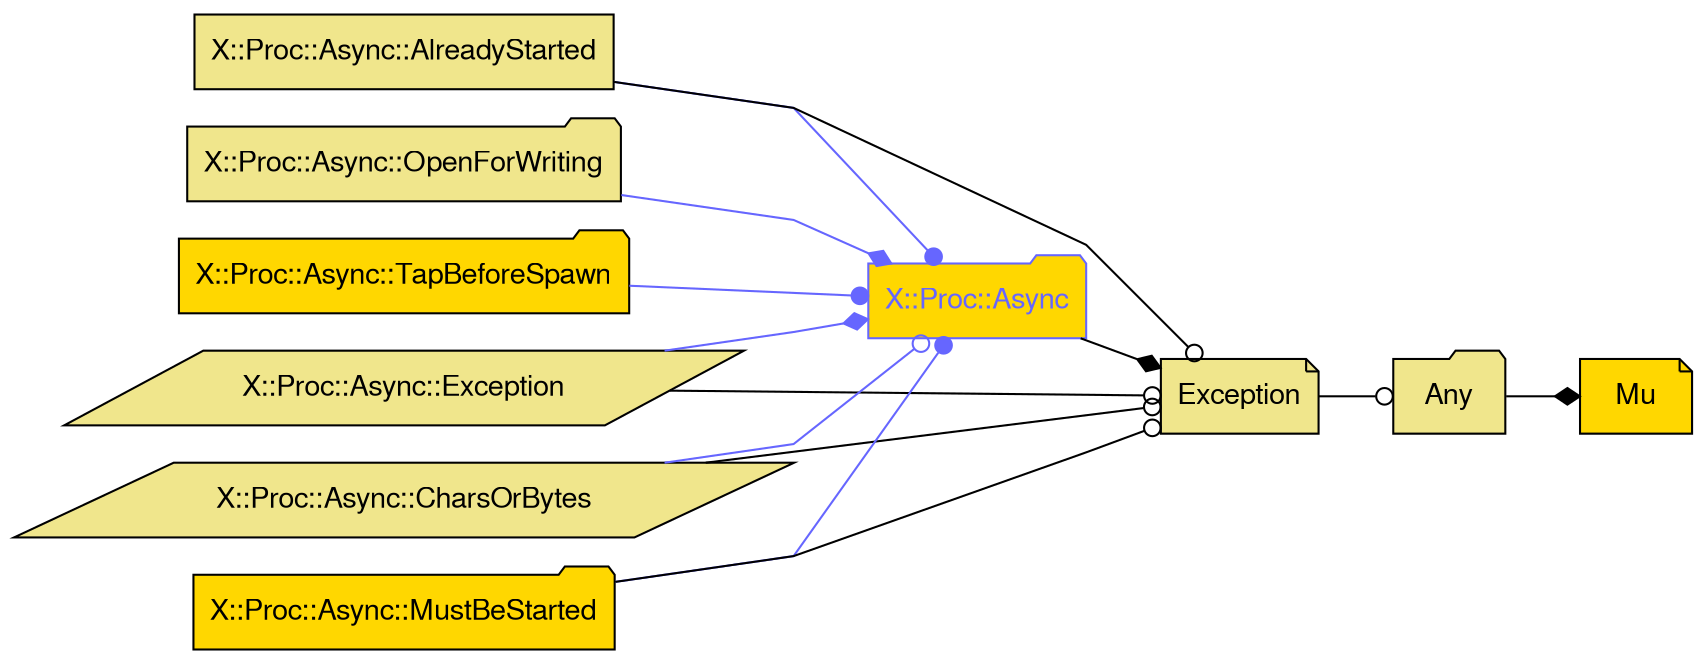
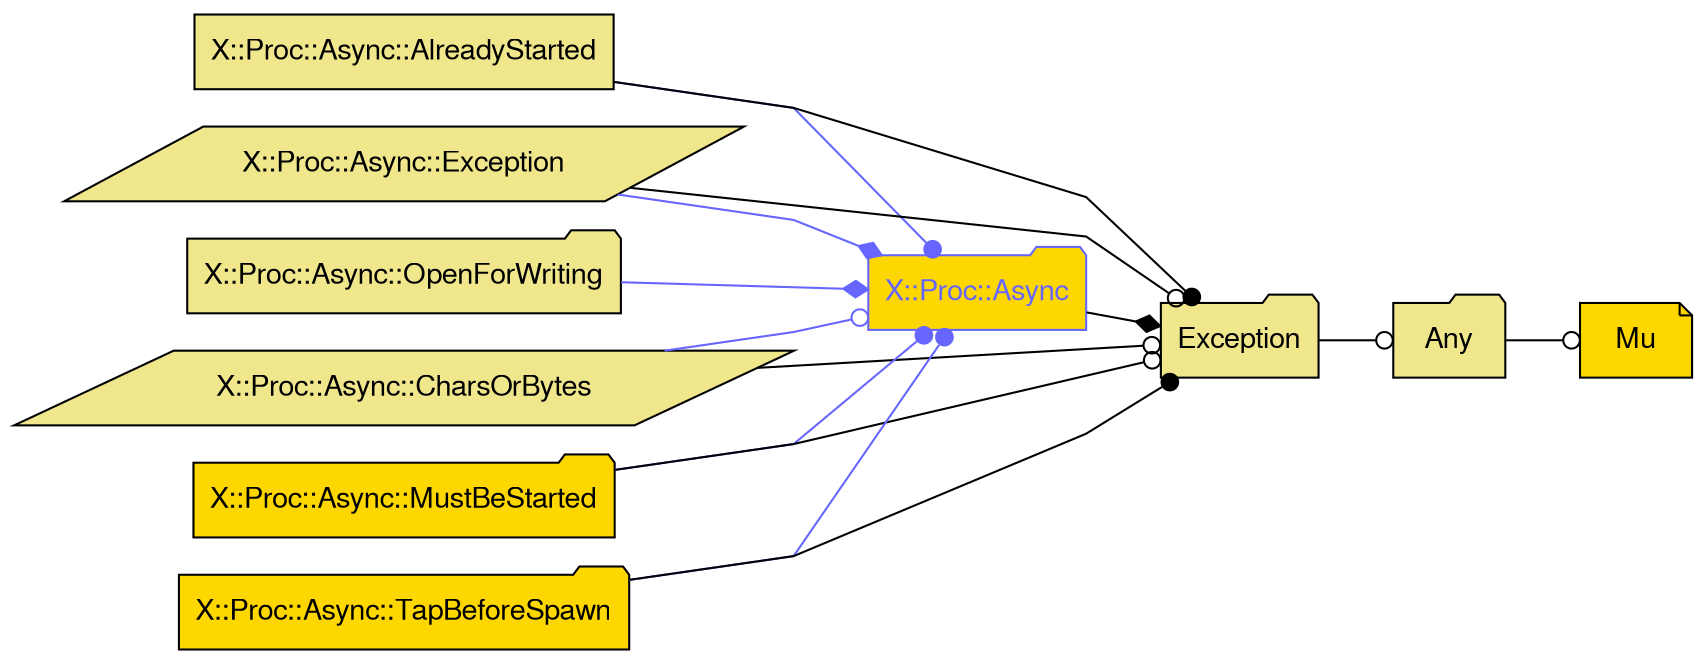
edge "X::Proc::Async::AlreadyStarted" -> "Exception": arrowhead odot -> dot
node "Exception": shape note -> folder
edge "Any" -> "Mu": arrowhead diamond -> odot
edge "X::Proc::Async::TapBeforeSpawn" -> "Exception": added
